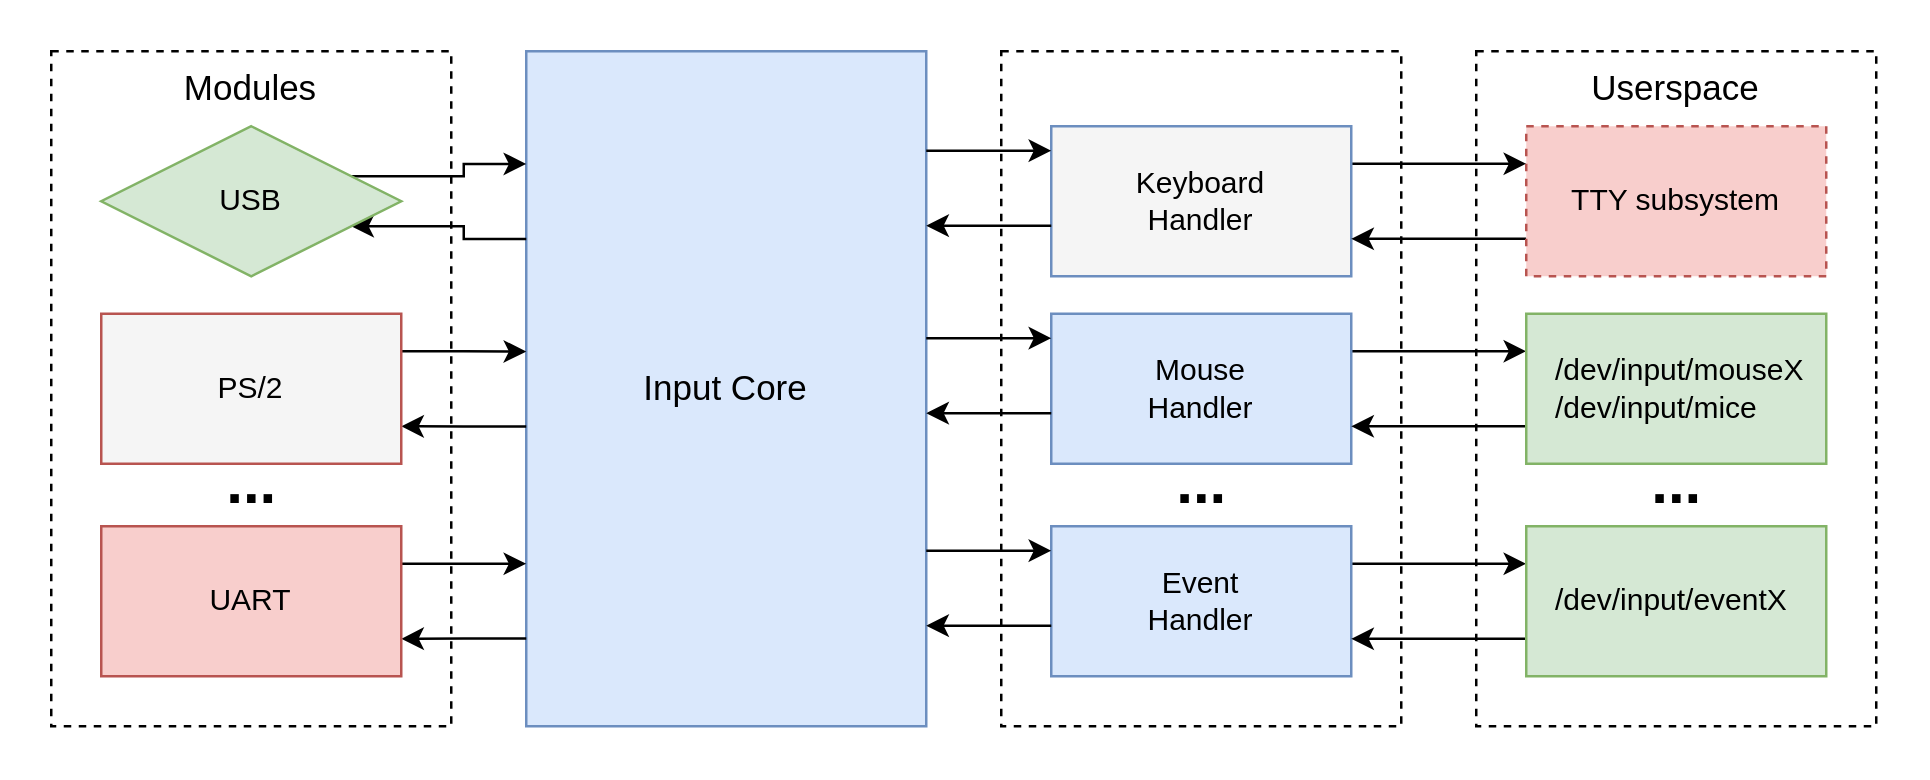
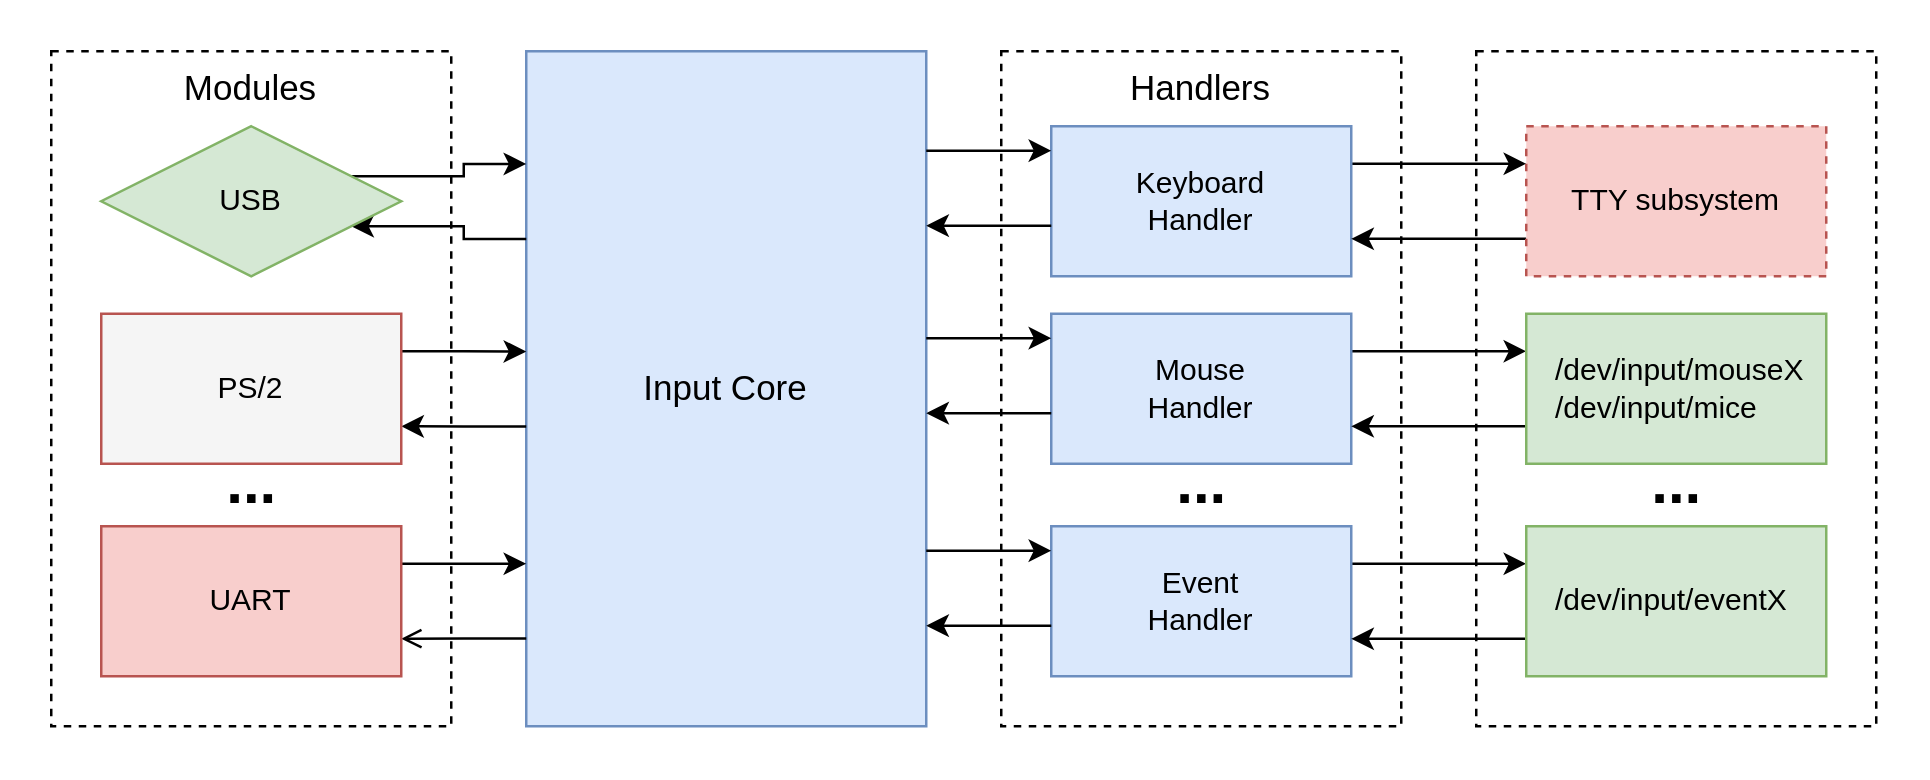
node "Handlers": added
node "Userspace": removed
node "Keyboard Handler": fillcolor #f5f5f5 -> #dae8fc
edge "Input Core" -> "UART": arrowhead classic -> open
